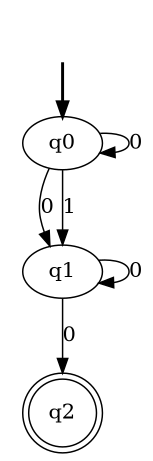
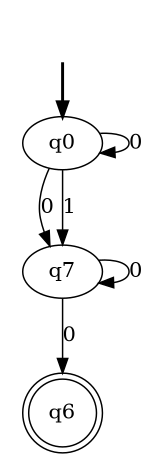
node "q1": label "q1" -> "q7"
node "q2": label "q2" -> "q6"
